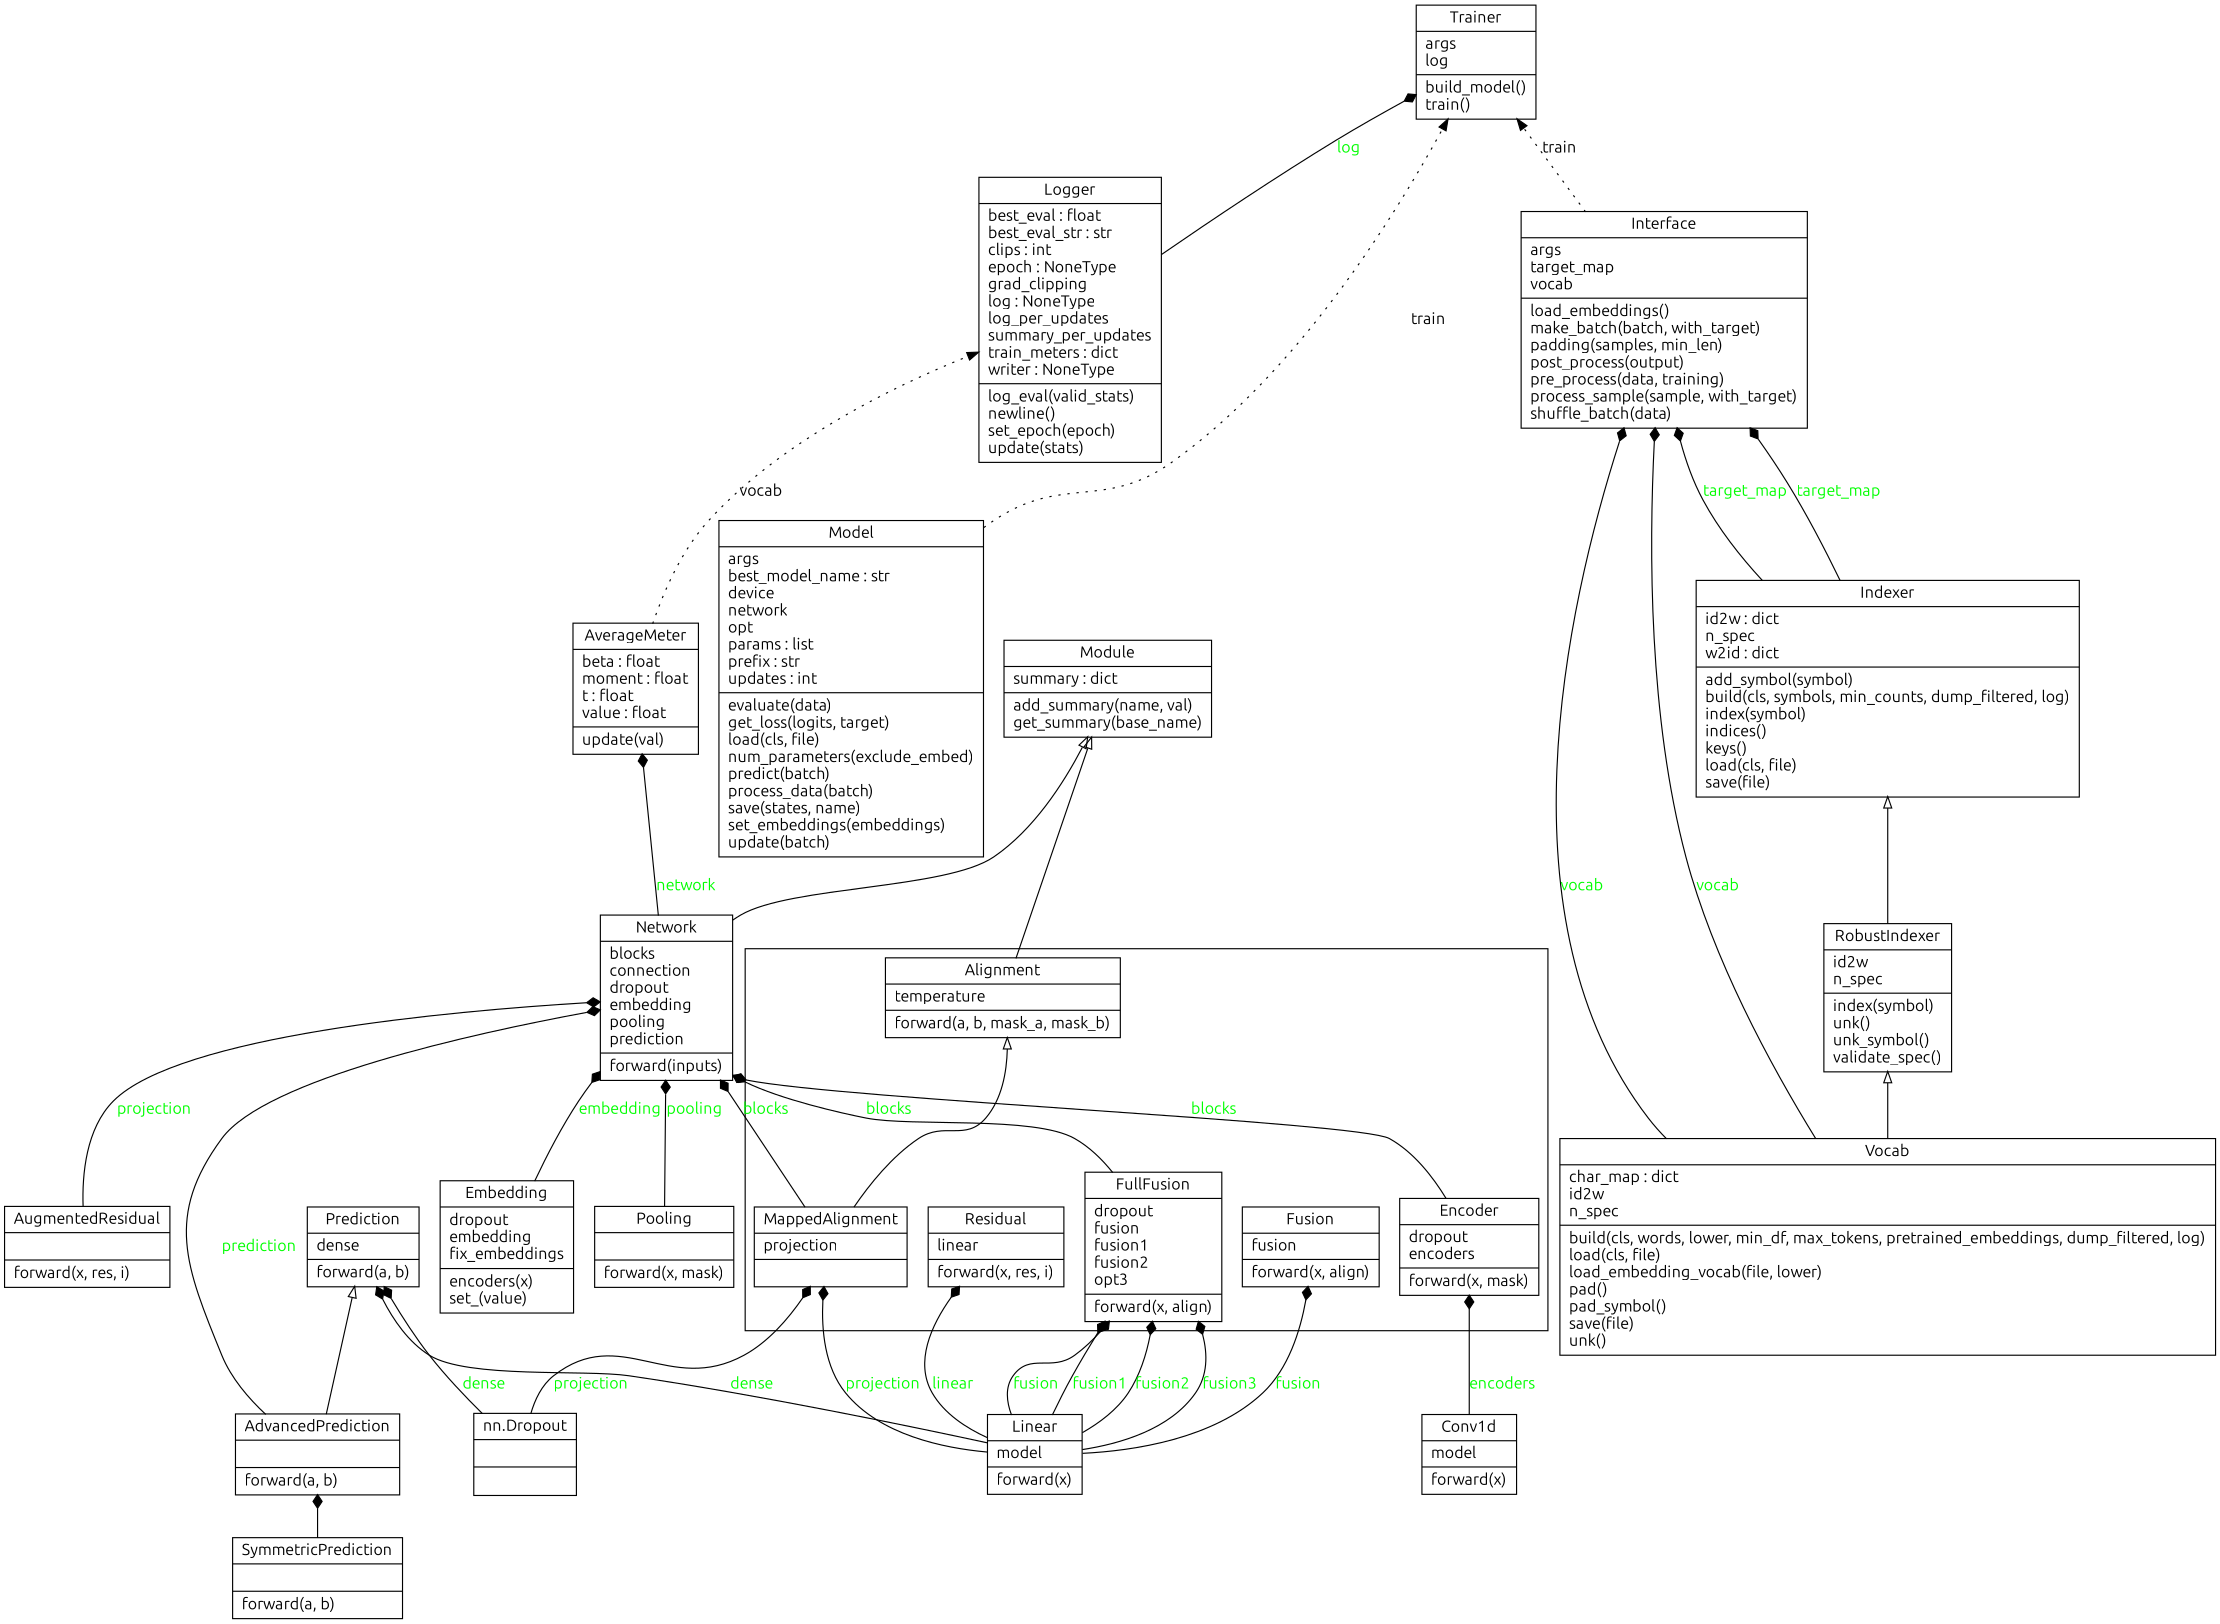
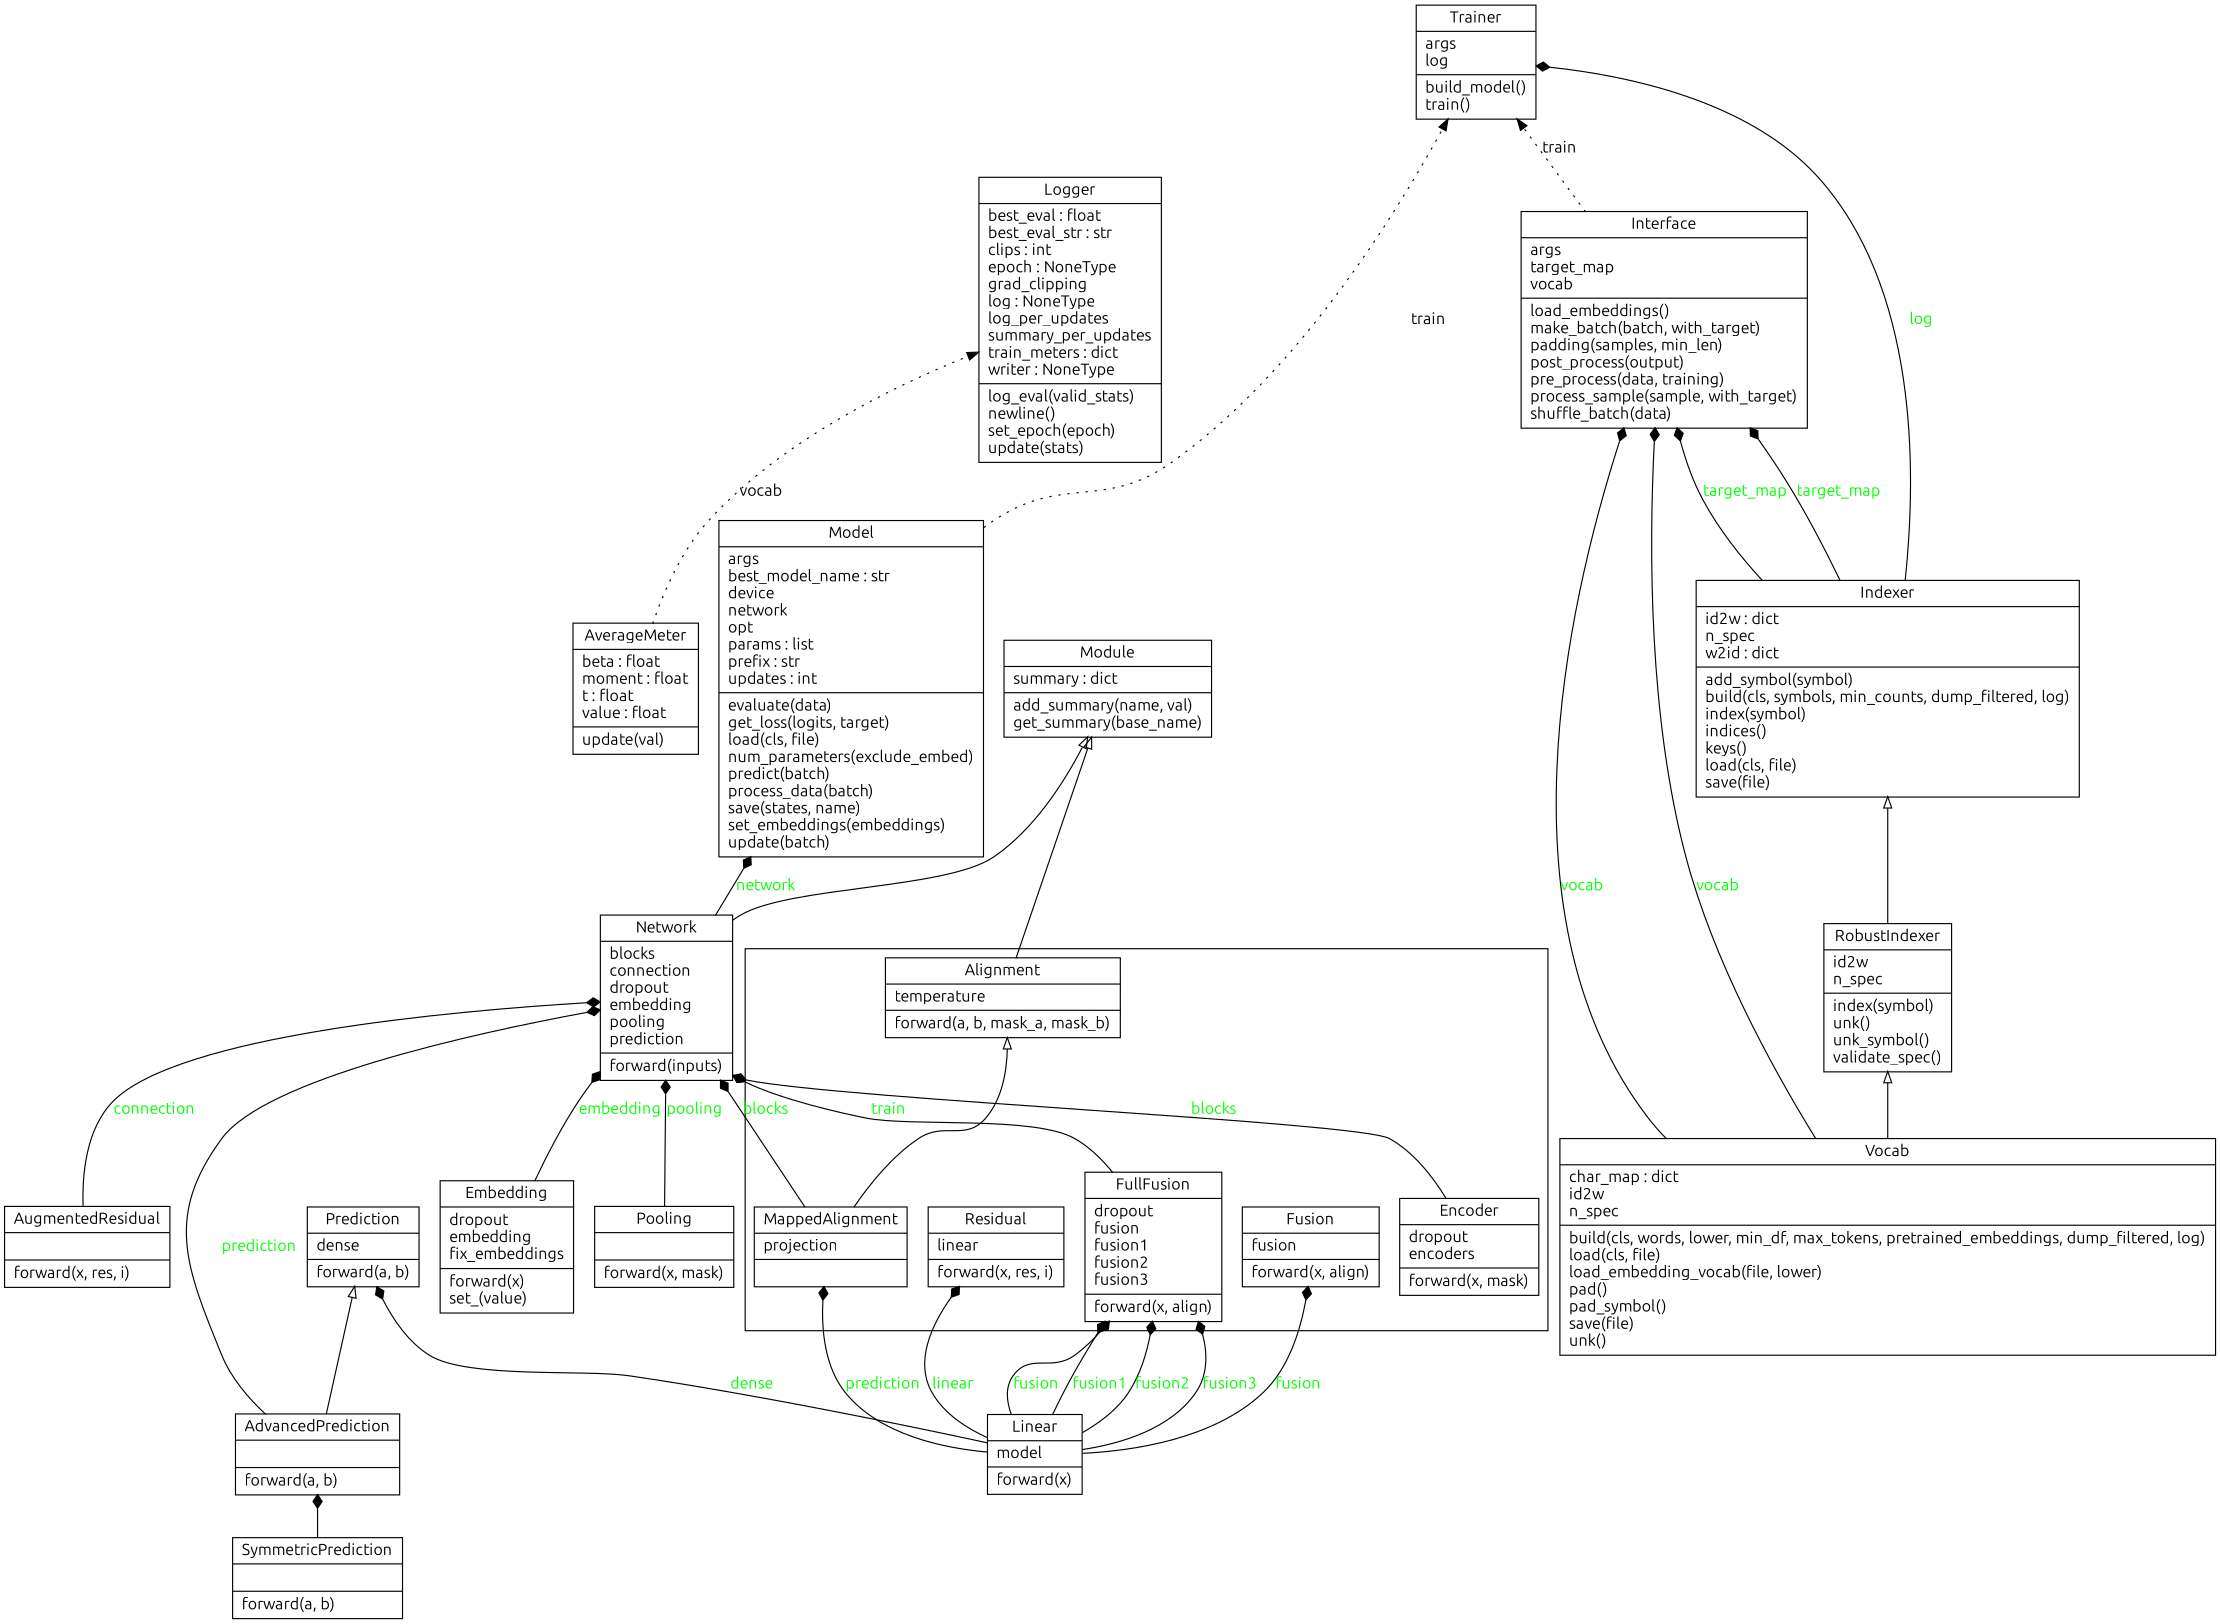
edge "Logger" -> "Trainer": now "Indexer" -> "Trainer"
edge "Network" -> "AverageMeter": now "Network" -> "Model"
edge "AugmentedResidual" -> "Network": label "projection" -> "connection"
edge "FullFusion" -> "Network": label "blocks" -> "train"
node "FullFusion": text "opt3" -> "fusion3"
node "Embedding": text "encoders(x)" -> "forward(x)"
edge "Linear" -> "MappedAlignment": label "projection" -> "prediction"
node "nn.Dropout": removed
node "Conv1d": removed
